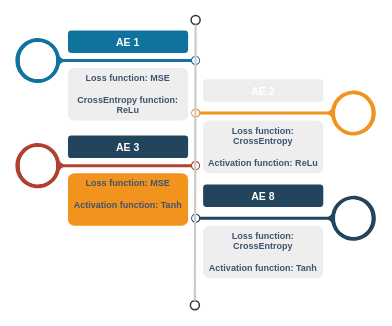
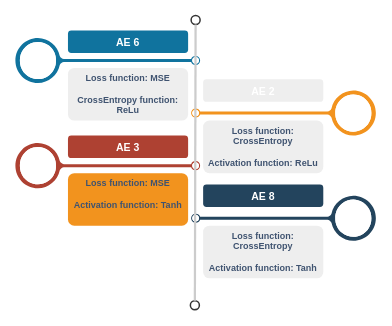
node "AE 1": label "AE 1" -> "AE 6"
node "AE 3": fillcolor #23445d -> #ae4132
